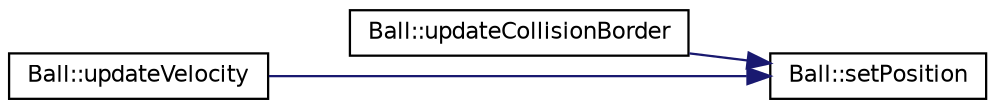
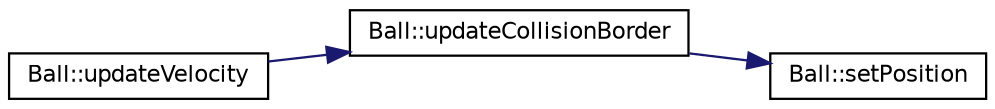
edge "Ball::updateVelocity" -> "Ball::setPosition": now "Ball::updateVelocity" -> "Ball::updateCollisionBorder"
